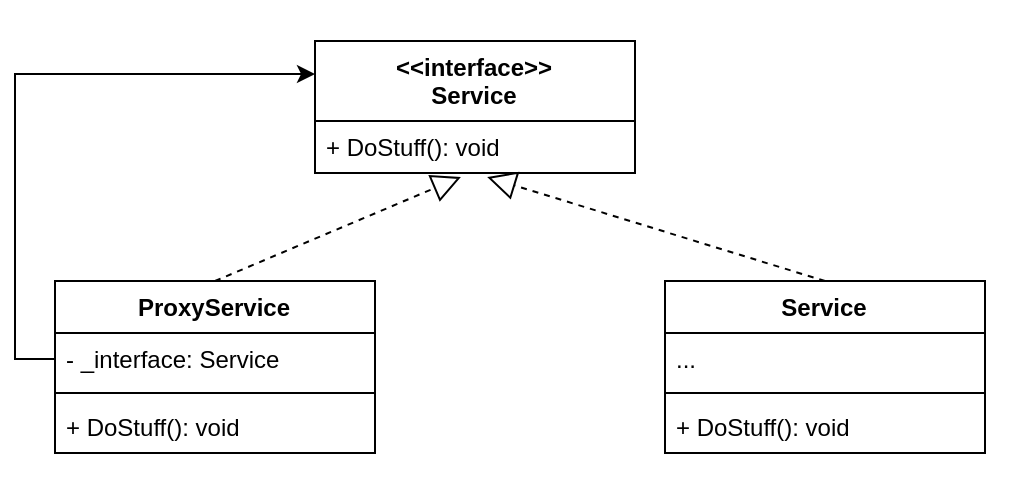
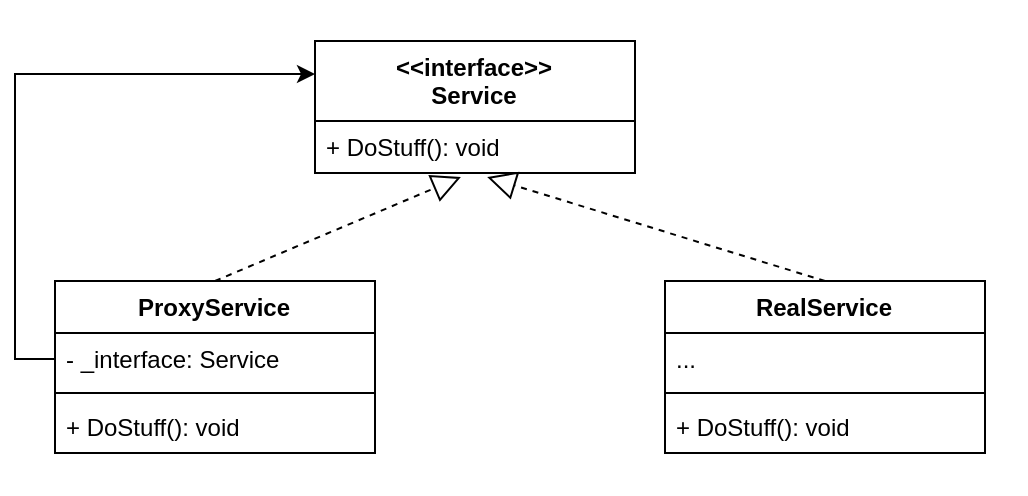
node "Service": label "Service" -> "RealService"
